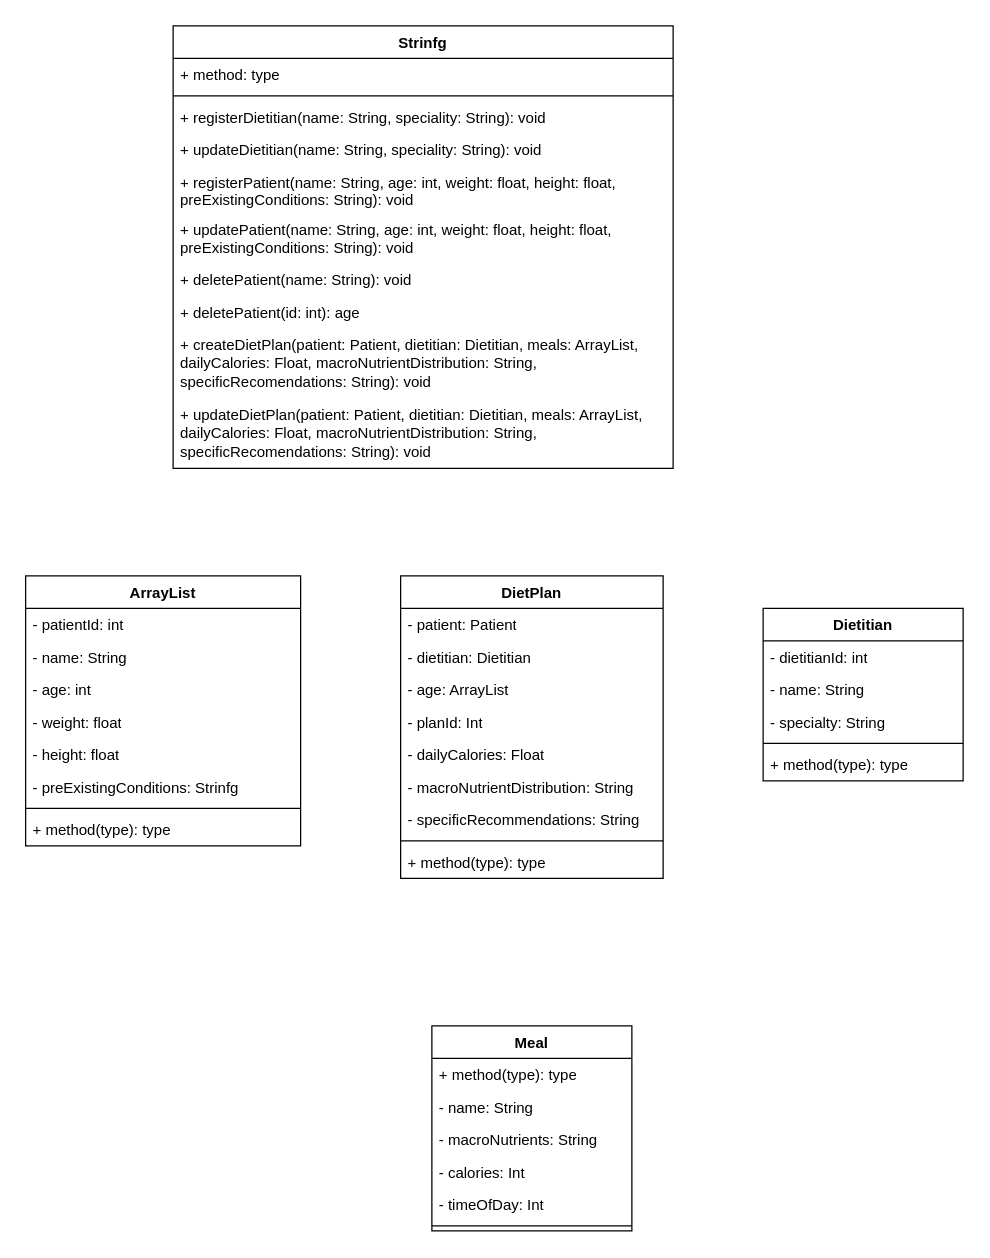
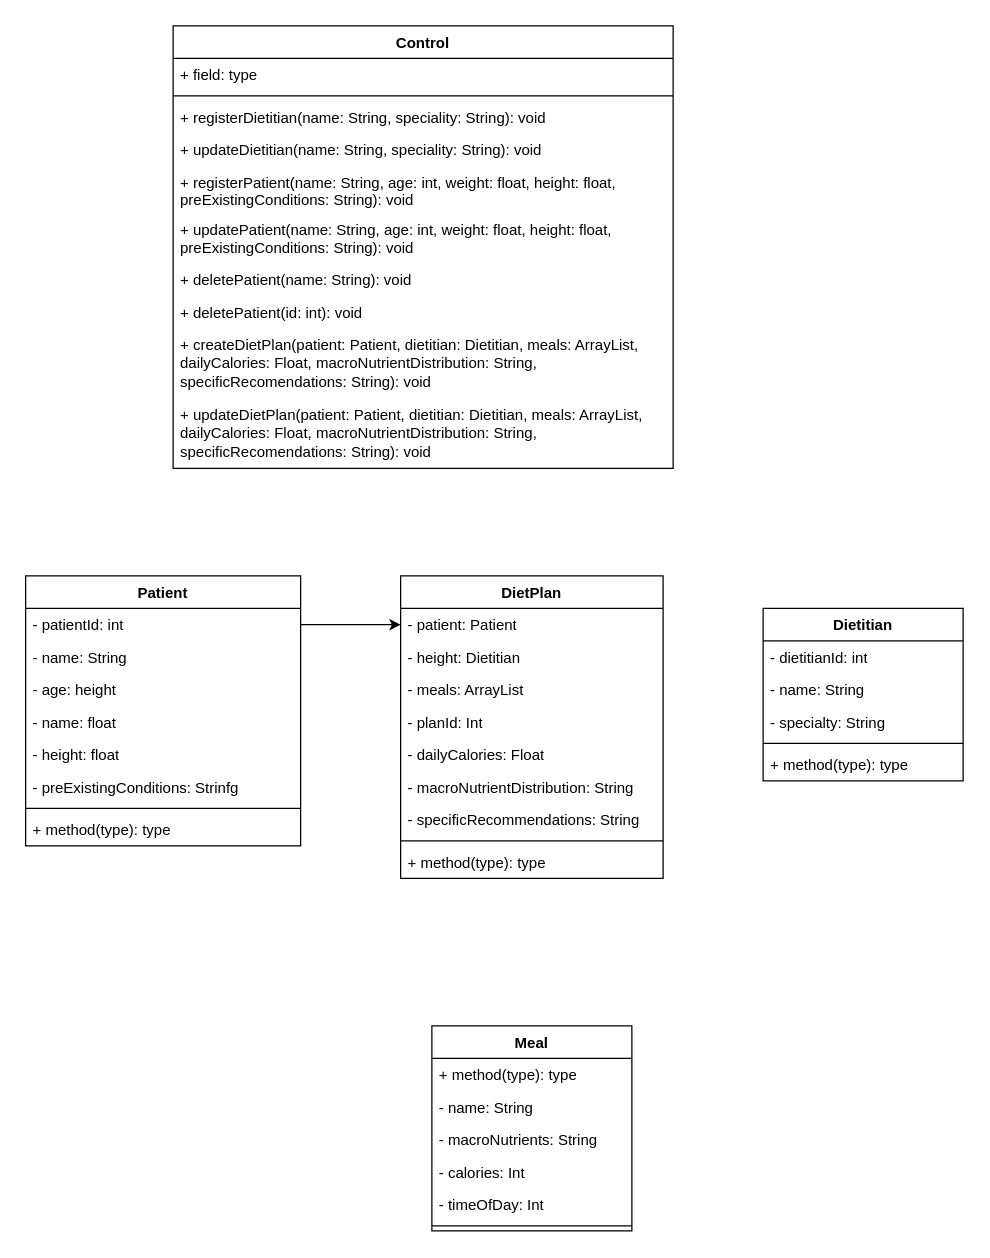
node "Strinfg": label "Strinfg" -> "Control"
node "+ method: type": label "+ method: type" -> "+ field: type"
node "+ deletePatient(id: int): age": label "+ deletePatient(id: int): age" -> "+ deletePatient(id: int): void"
node "ArrayList": label "ArrayList" -> "Patient"
edge "- patientId: int" -> "- patient: Patient": added
node "- dietitian: Dietitian": label "- dietitian: Dietitian" -> "- height: Dietitian"
node "- age: int": label "- age: int" -> "- age: height"
node "- age: ArrayList": label "- age: ArrayList" -> "- meals: ArrayList"
node "- weight: float": label "- weight: float" -> "- name: float"
